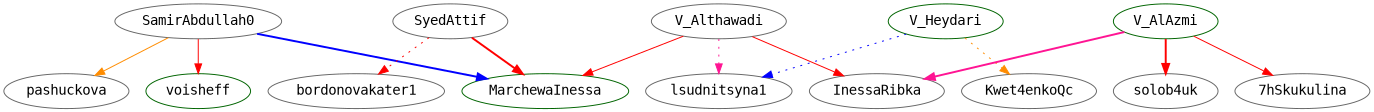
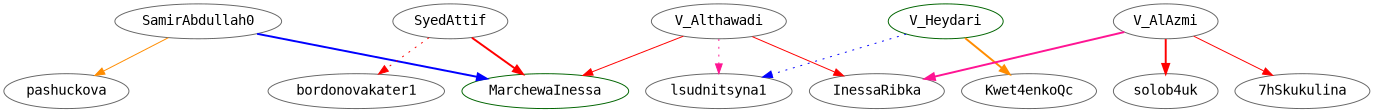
node "V_AlAzmi": color darkgreen -> gray40
edge "V_Heydari" -> "Kwet4enkoQc": style dotted -> bold
node "voisheff": removed
